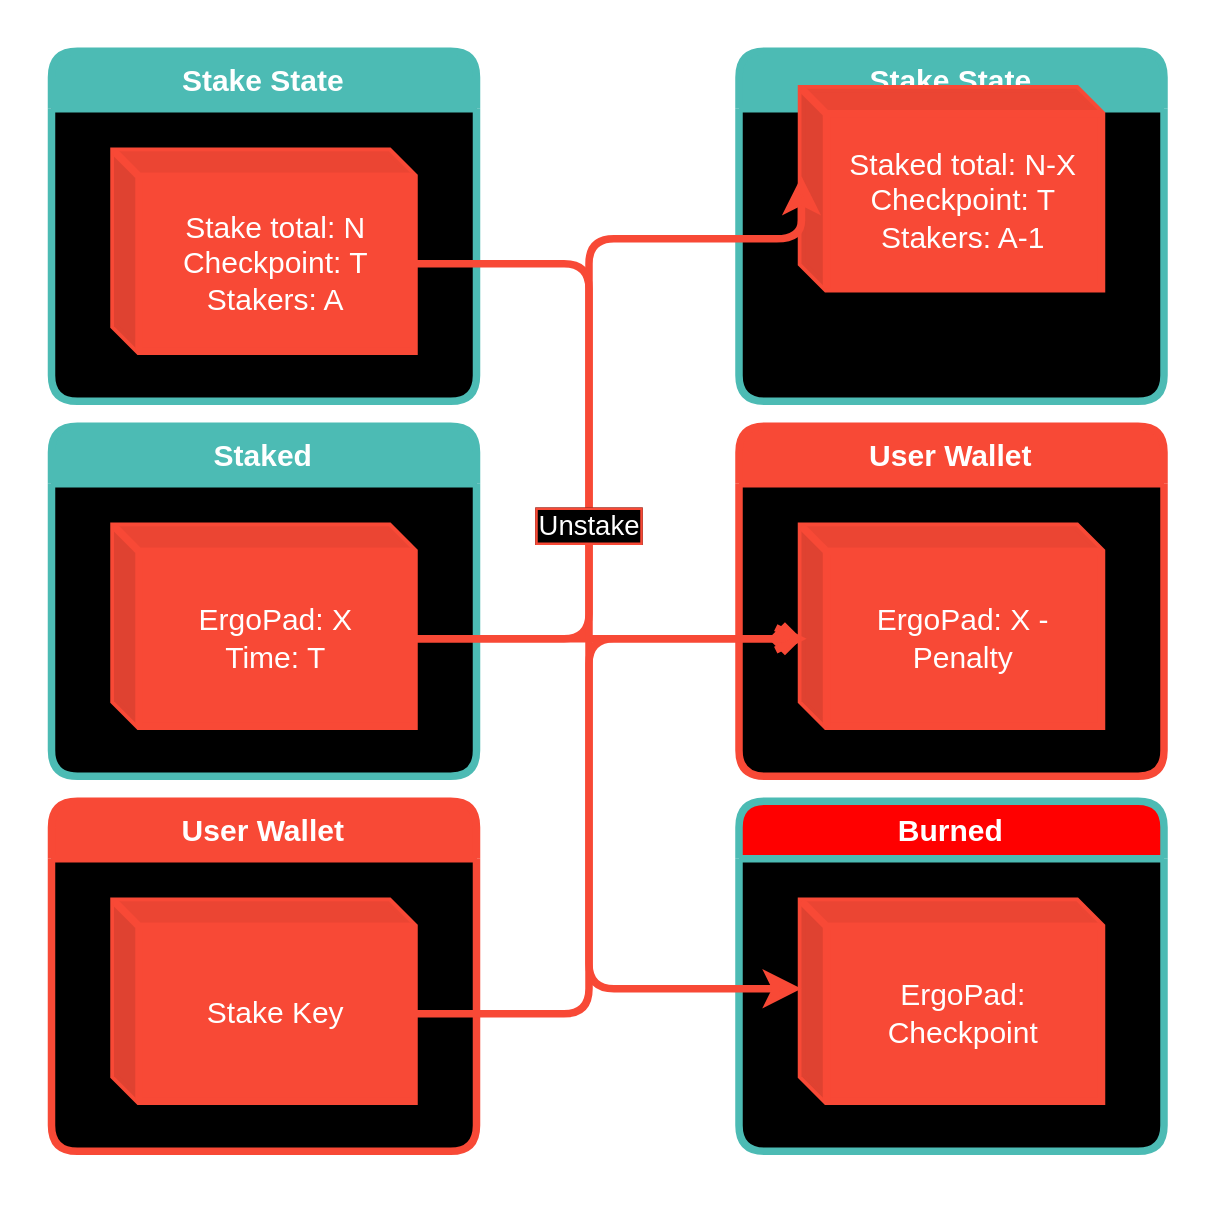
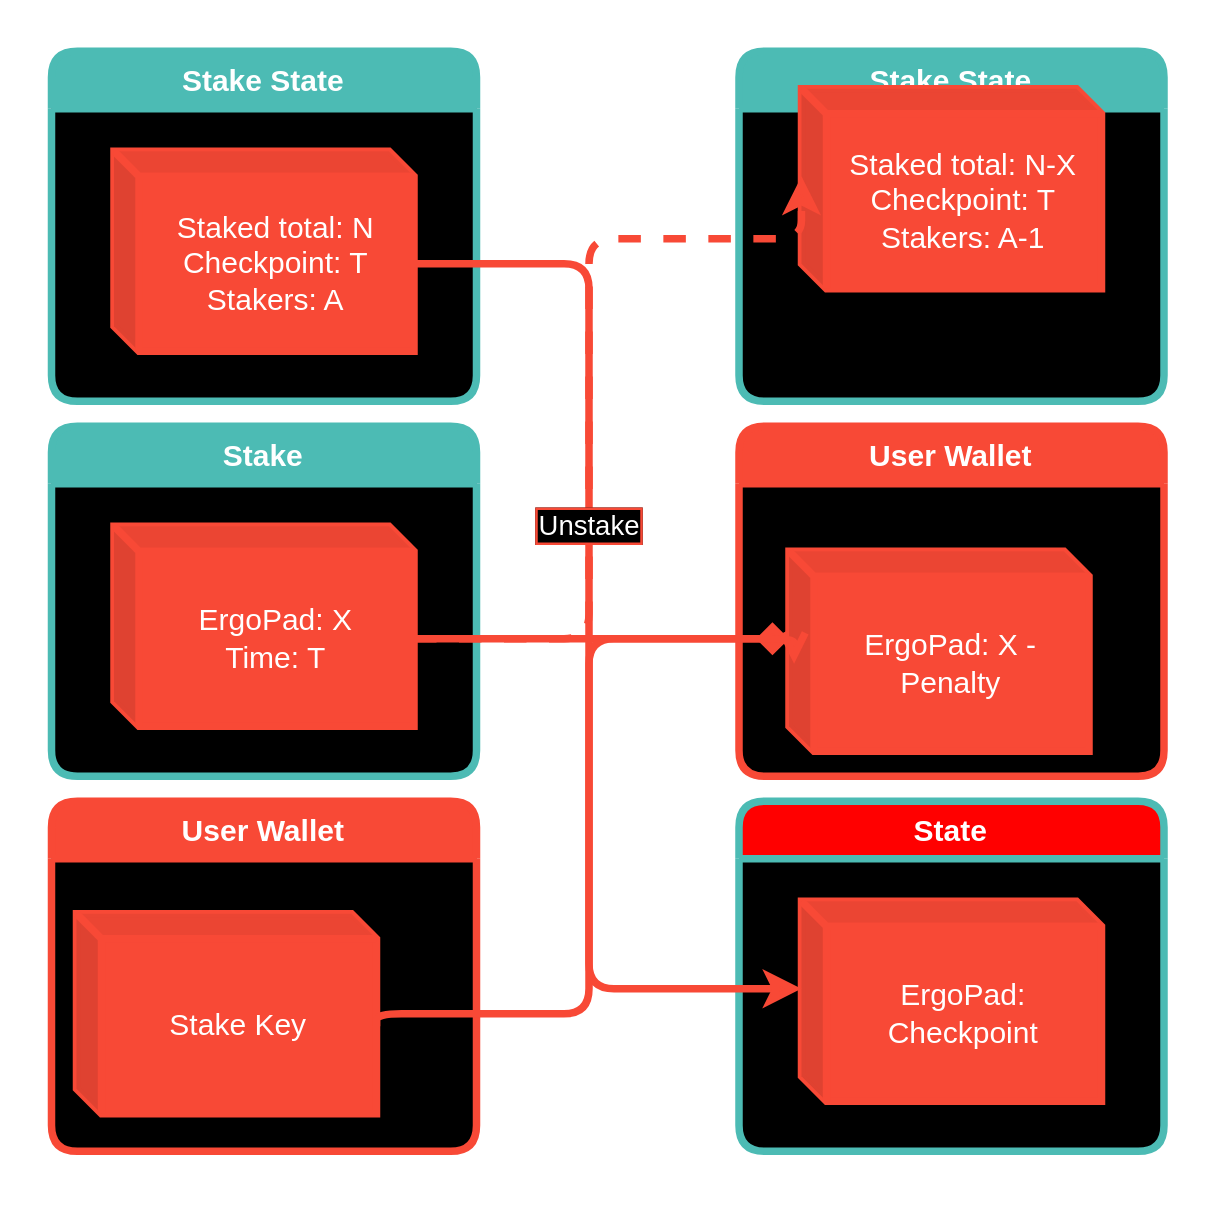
edge "ErgoPad: X Time: T" -> "Staked total: N-X Checkpoint: T Stakers: A-1": style solid -> dashed
node "Stake total: N Checkpoint: T Stakers: A": label "Stake total: N Checkpoint: T Stakers: A" -> "Staked total: N Checkpoint: T Stakers: A"
node "Staked": label "Staked" -> "Stake"
node "ErgoPad: X - Penalty": moved (951, 626) -> (939, 651)
node "Burned": label "Burned" -> "State"
node "Stake Key": moved (264, 1001) -> (226, 1014)
